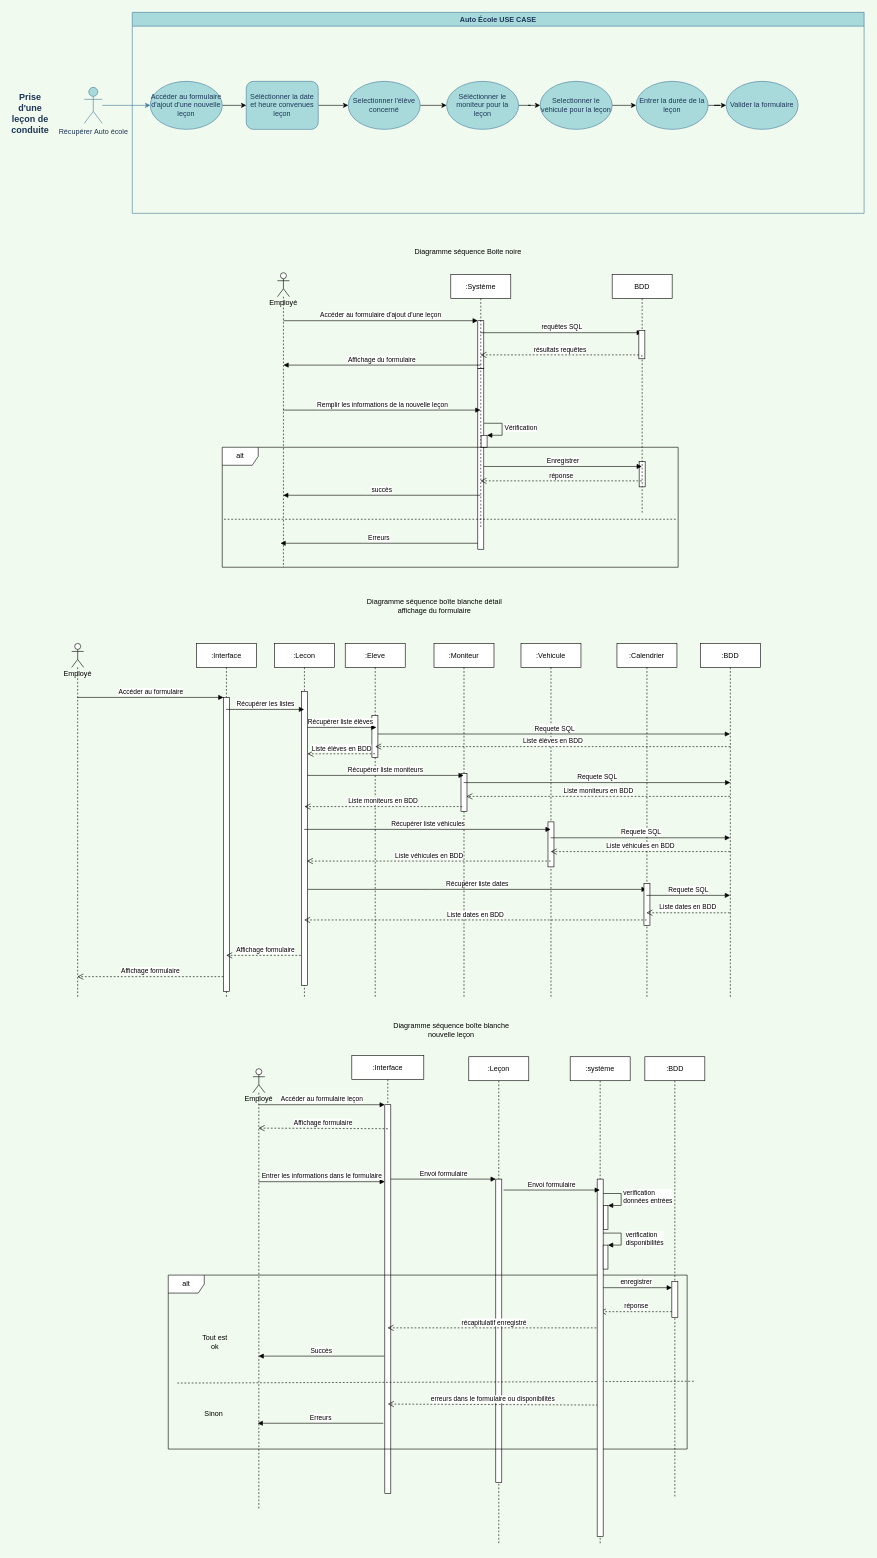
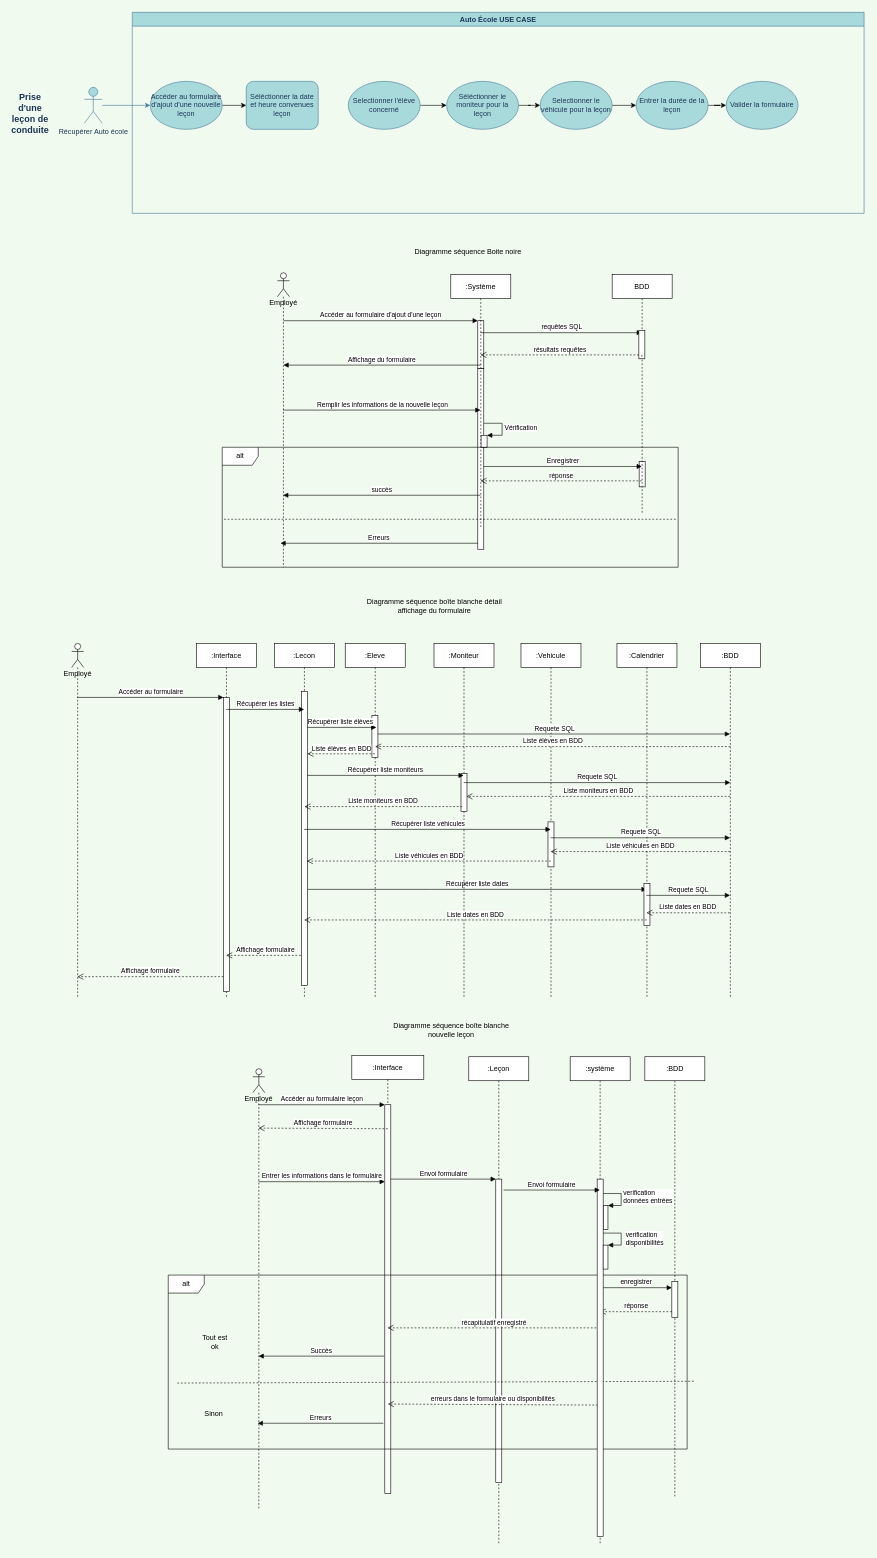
edge "Séléctionner la date et heure convenues leçon" -> "Selectionner l'élève concerné": removed
